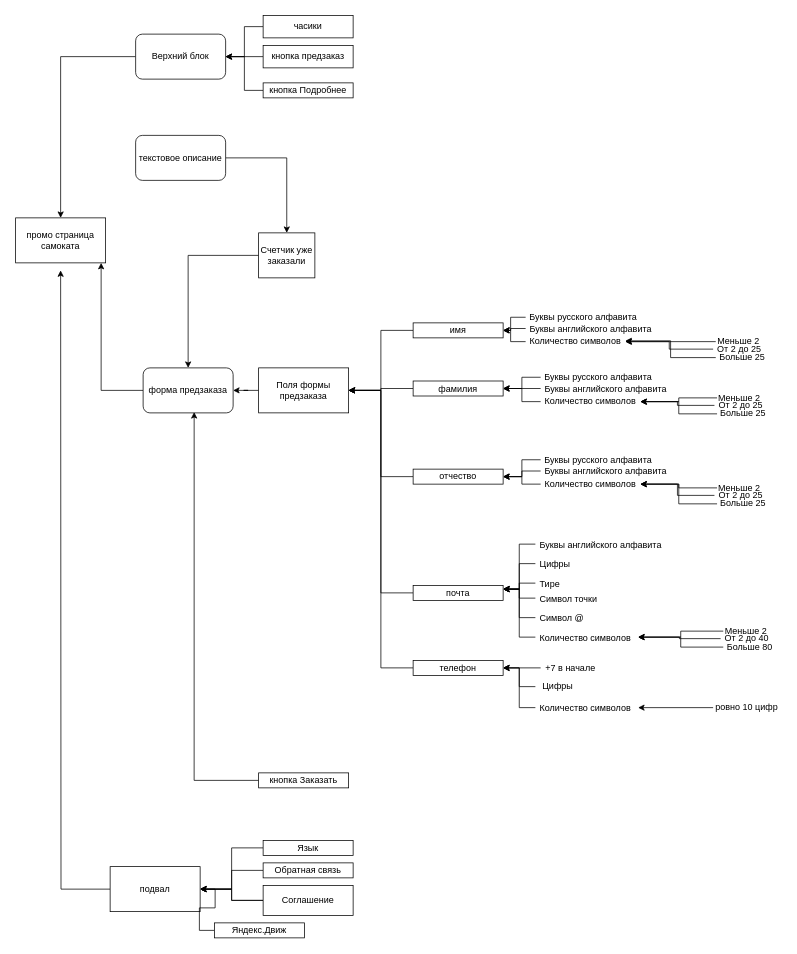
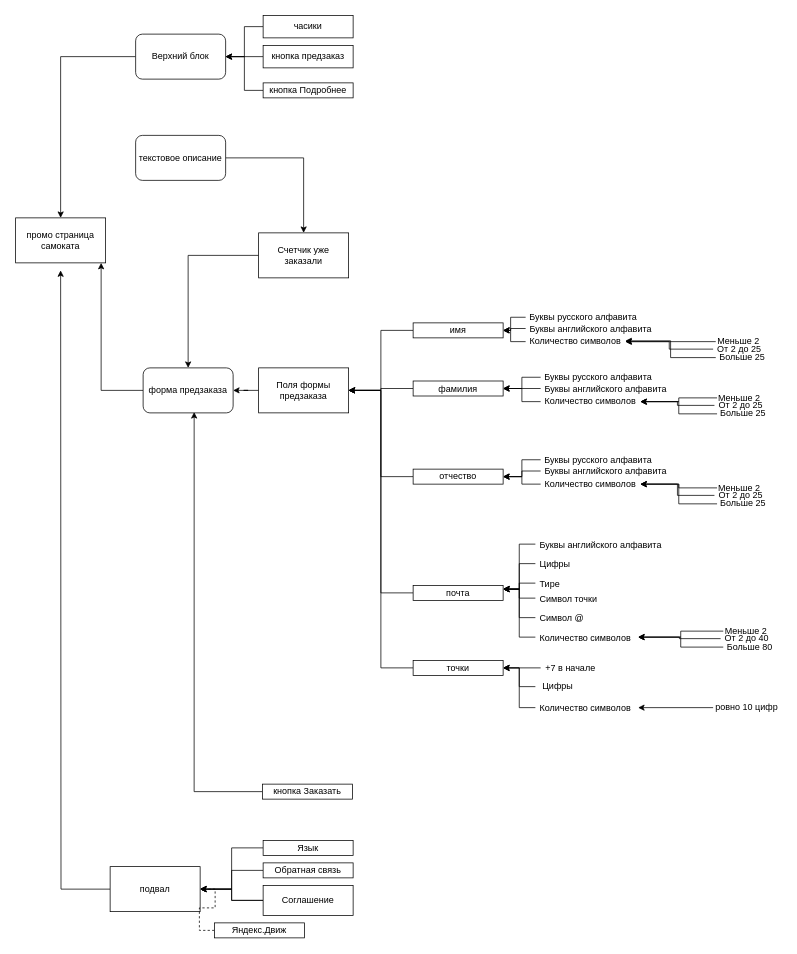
node "Счетчик уже заказали": size 56x45 -> 90x45
node "телефон": label "телефон" -> "точки"
node "кнопка Заказать": moved (303, 780) -> (307, 792)
edge "Яндекс.Движ" -> "подвал": style solid -> dashed
